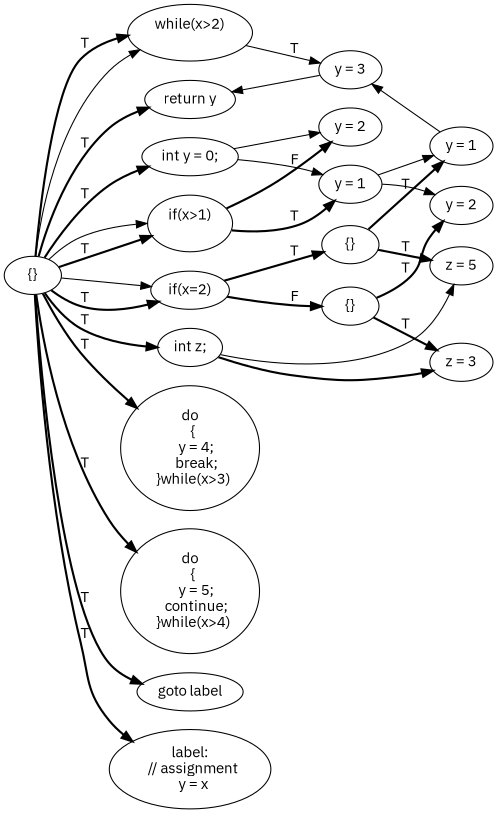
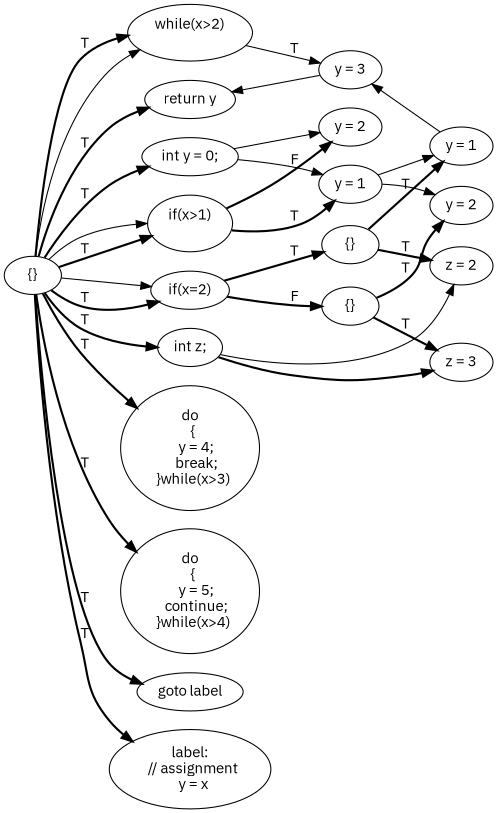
node "z = 5": label "z = 5" -> "z = 2"
